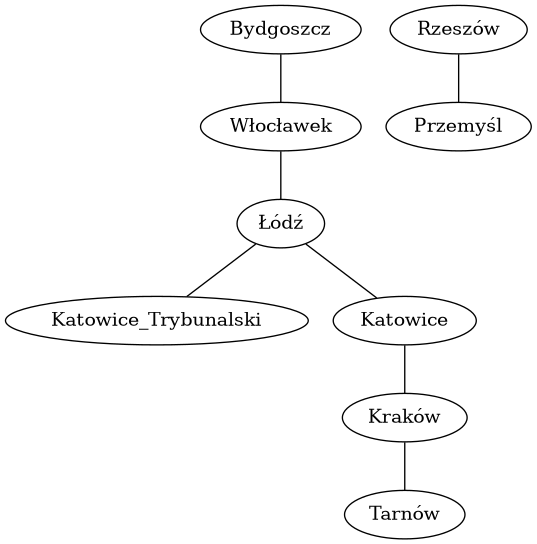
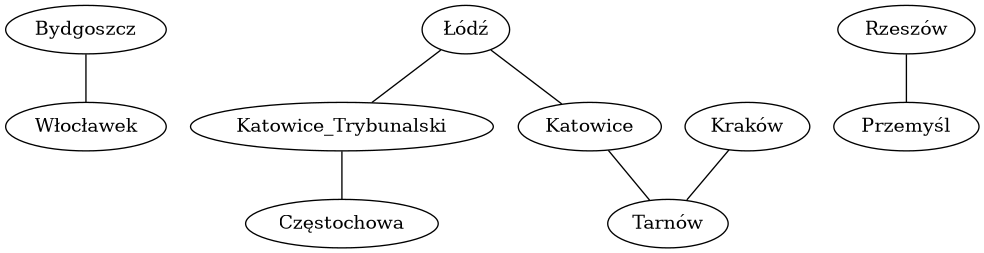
edge "Włocławek" -- "Łódź": removed
node "Częstochowa": added
edge "Katowice" -- "Kraków": now "Katowice" -- "Tarnów"
